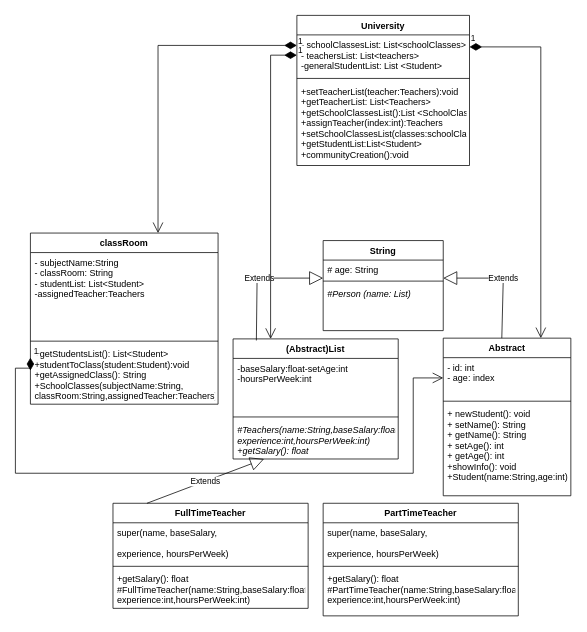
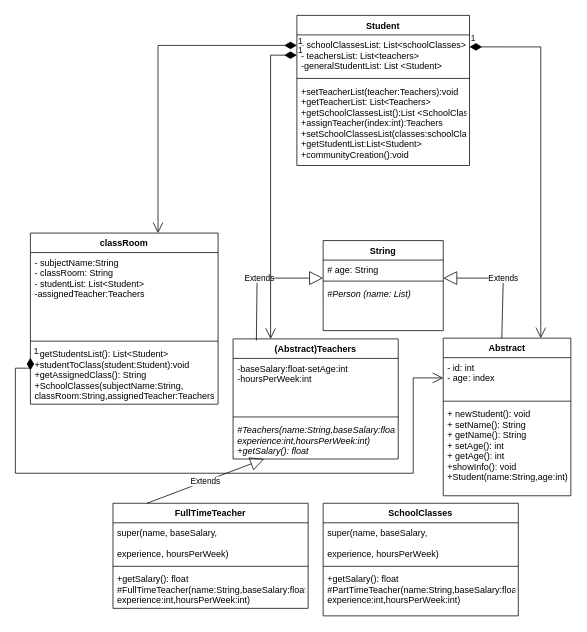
node "University": label "University" -> "Student"
node "(Abstract)List": label "(Abstract)List" -> "(Abstract)Teachers"
node "PartTimeTeacher": label "PartTimeTeacher" -> "SchoolClasses"
